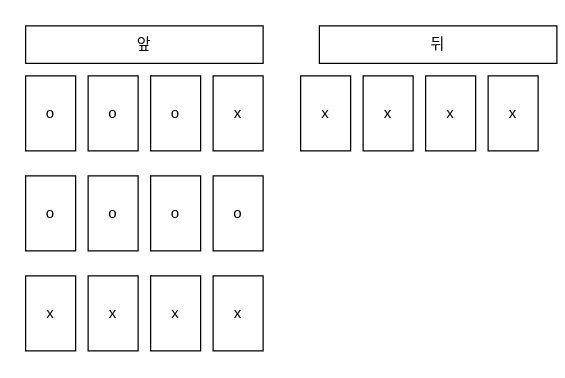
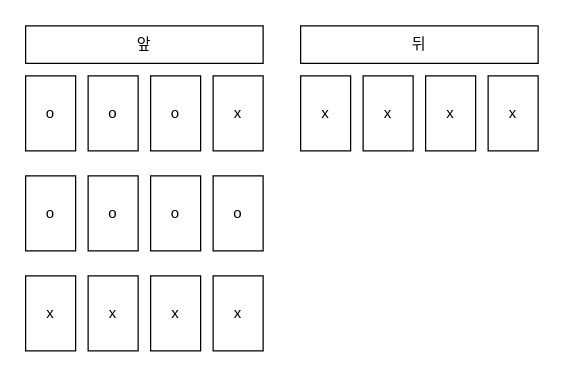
node "뒤": moved (438, 44) -> (419, 44)
